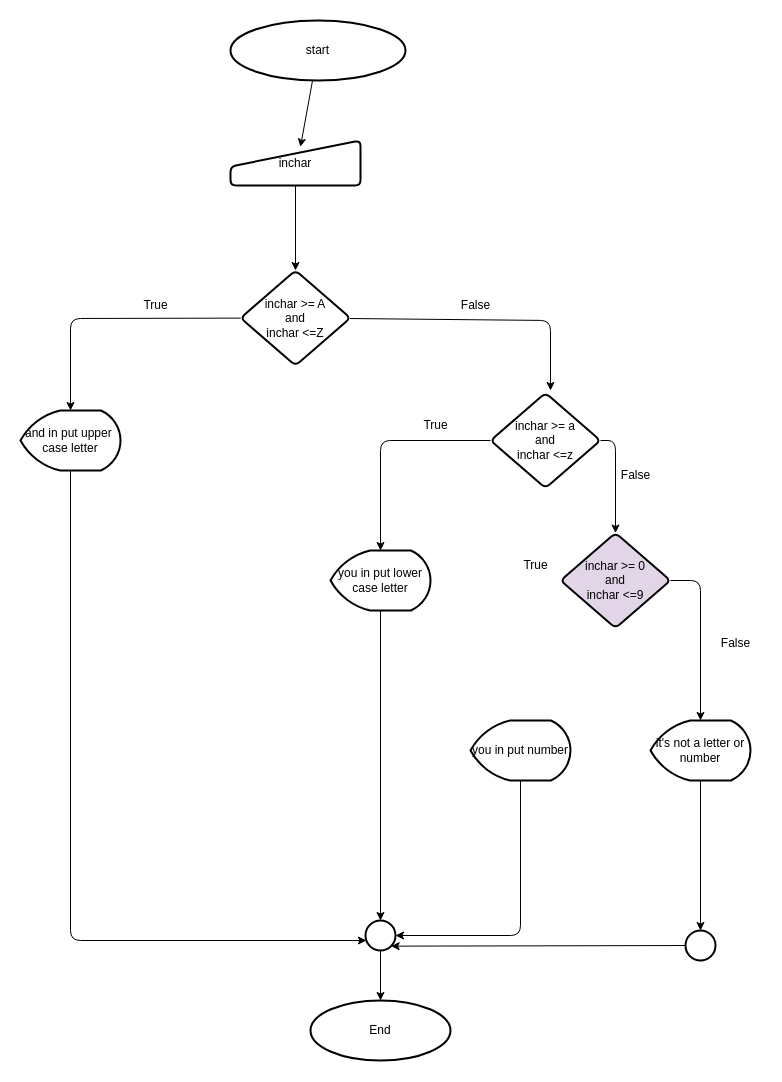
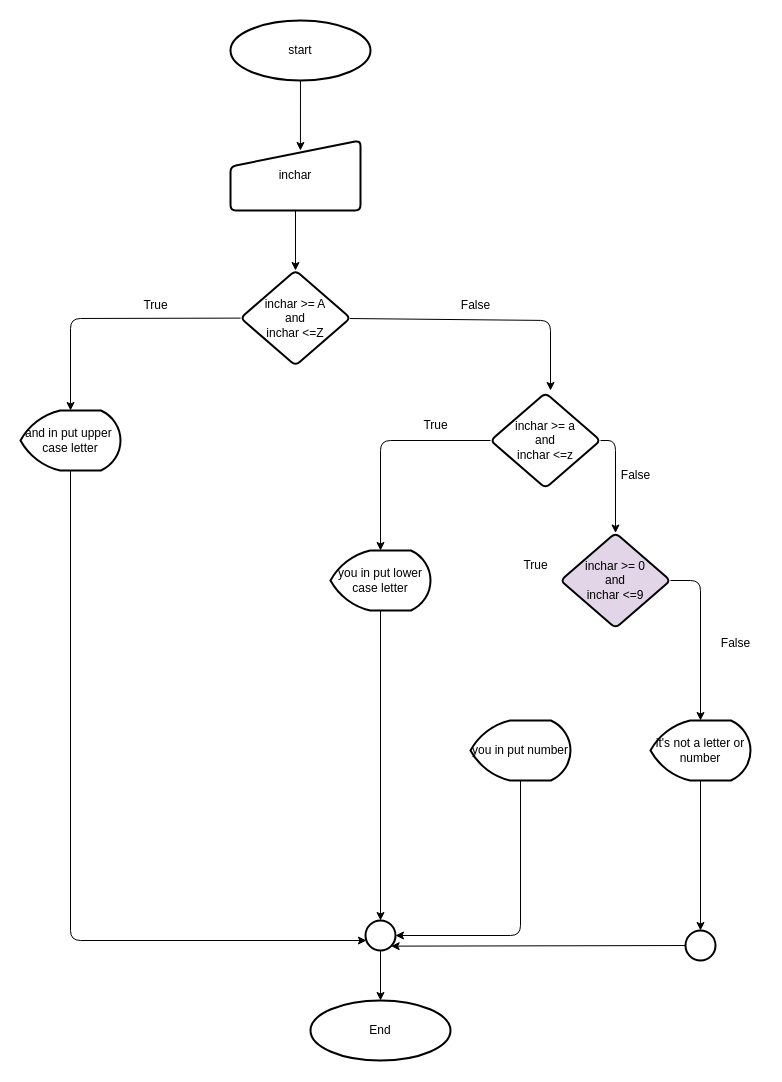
node "start": size 175x60 -> 140x60
node "inchar": size 130x45 -> 130x70
